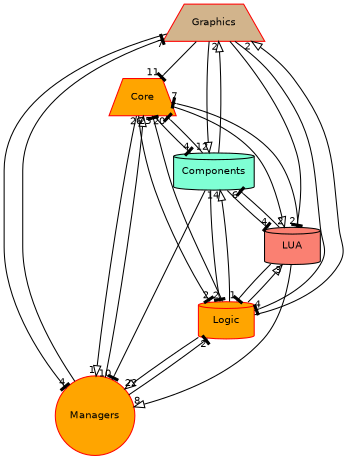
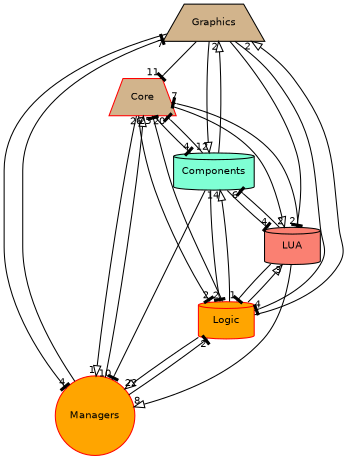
node "Graphics": color red -> black
node "Core": fillcolor orange -> tan
